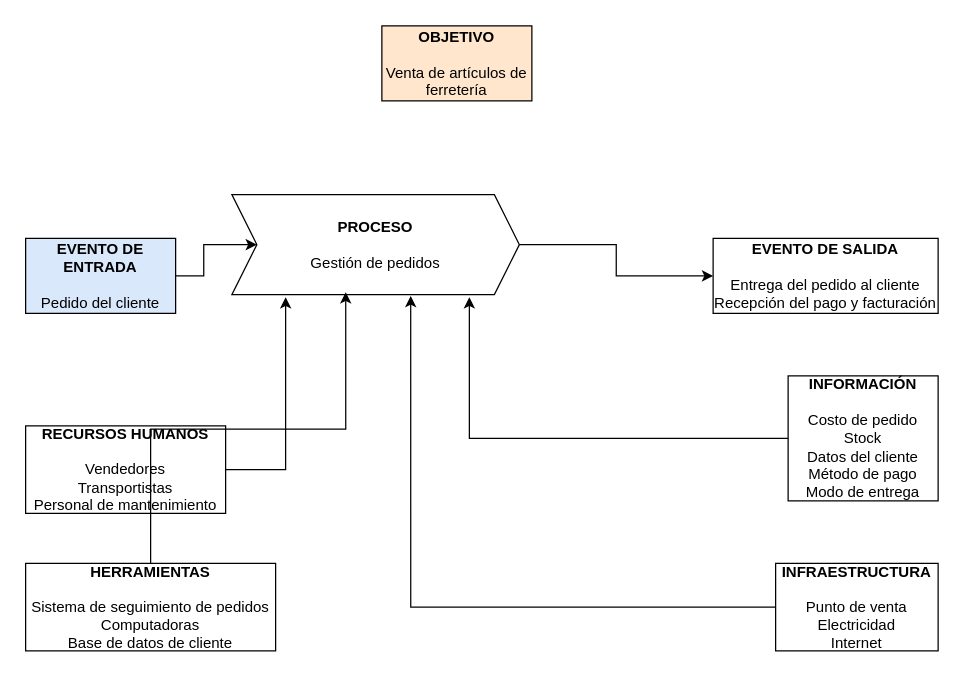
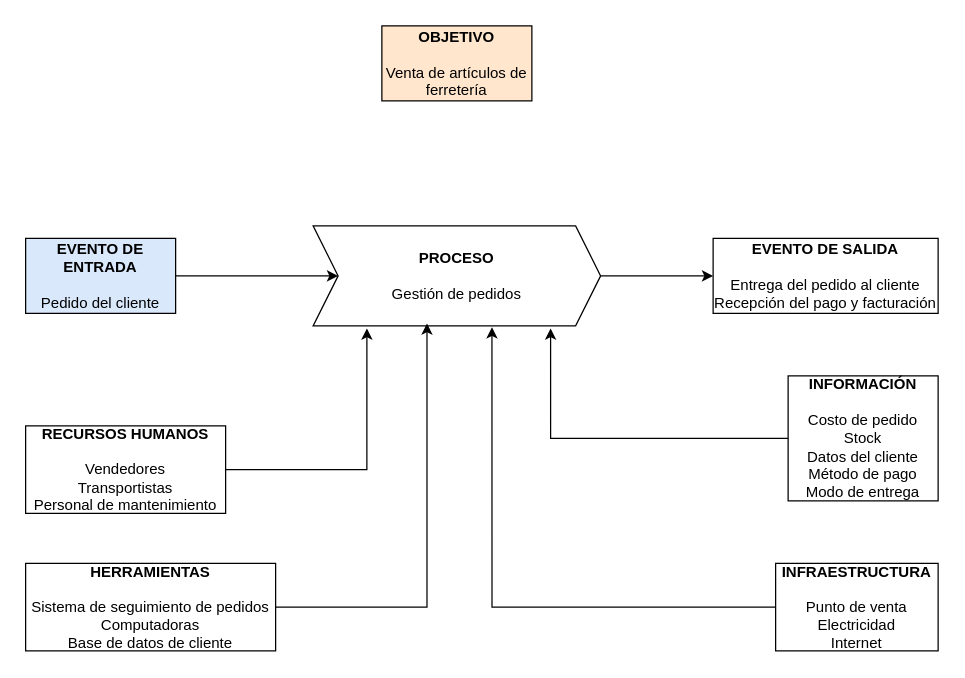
node "PROCESO Gestión de pedidos": moved (376, 244) -> (457, 276)
